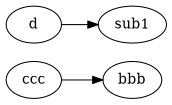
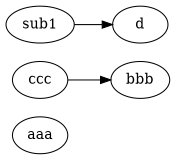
edge "d" -> "sub1": reversed
node "aaa": added
